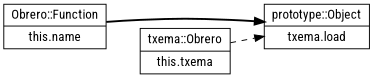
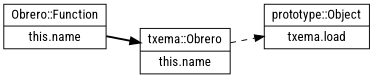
edge "Obrero::Function" -> "prototype::Object": now "Obrero::Function" -> "txema::Obrero"
node "txema::Obrero": text "this.txema" -> "this.name"
